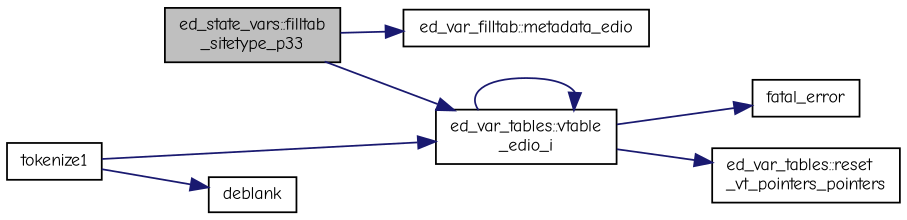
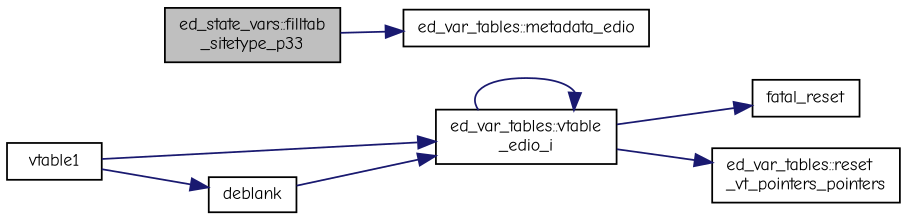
node "ed_var_filltab::metadata_edio": label "ed_var_filltab::metadata_edio" -> "ed_var_tables::metadata_edio"
edge "ed_state_vars::filltab _sitetype_p33" -> "ed_var_tables::vtable _edio_i": now "deblank" -> "ed_var_tables::vtable _edio_i"
node "fatal_error": label "fatal_error" -> "fatal_reset"
node "tokenize1": label "tokenize1" -> "vtable1"
